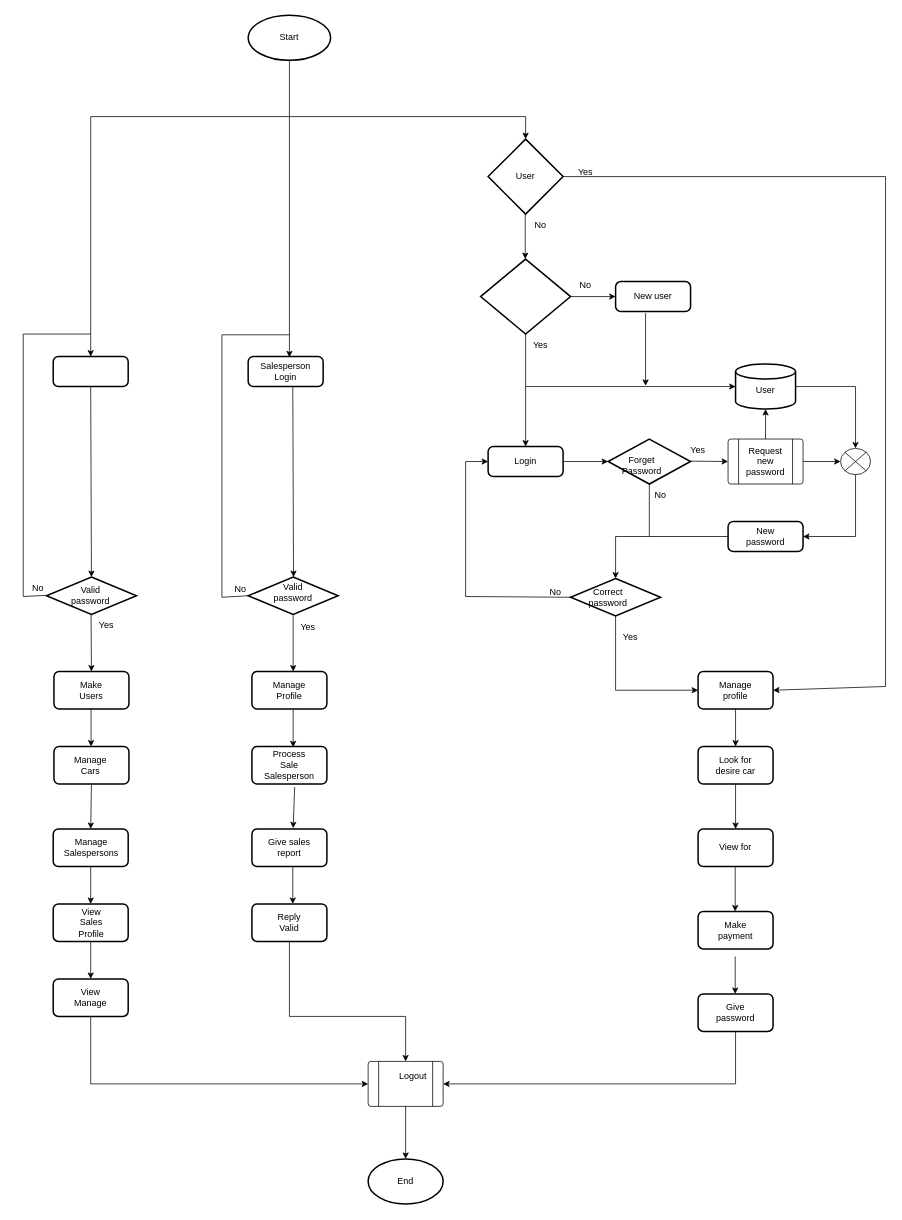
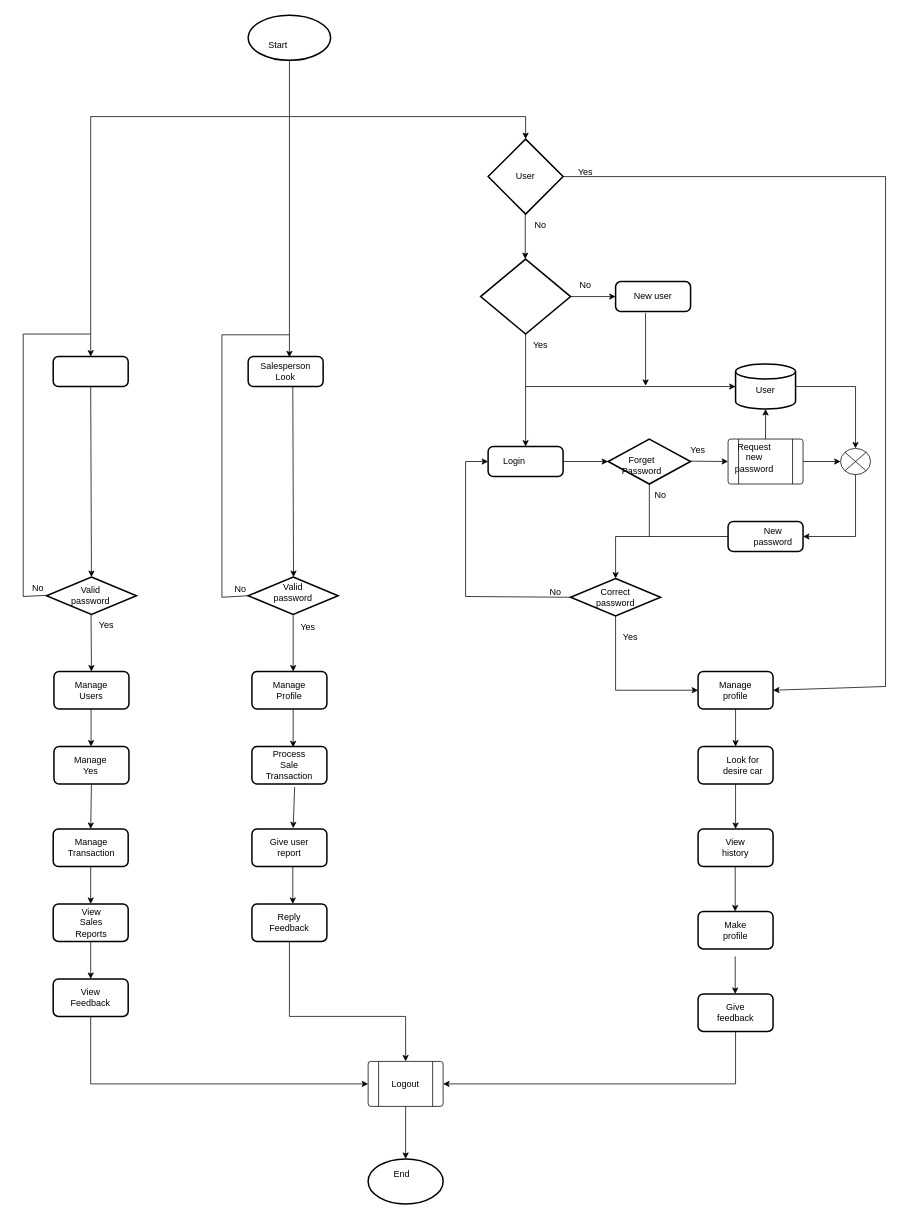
node "Start": moved (289, 38) -> (278, 45)
node "Salesperson Login": label "Salesperson Login" -> "Salesperson Look"
node "Login": moved (525, 462) -> (514, 462)
node "Request new password": moved (765, 462) -> (754, 458)
node "New password": moved (765, 537) -> (773, 537)
node "Correct password": moved (608, 597) -> (615, 597)
node "Make Users": label "Make Users" -> "Manage Users"
node "Manage Cars": label "Manage Cars" -> "Manage Yes"
node "Process Sale Salesperson": label "Process Sale Salesperson" -> "Process Sale Transaction"
node "Look for desire car": moved (735, 765) -> (743, 765)
node "Manage Salespersons": label "Manage Salespersons" -> "Manage Transaction"
node "Give sales report": label "Give sales report" -> "Give user report"
node "View for": label "View for" -> "View history"
node "View Sales Profile": label "View Sales Profile" -> "View Sales Reports"
node "Reply Valid": label "Reply Valid" -> "Reply Feedback"
node "Make payment": label "Make payment" -> "Make profile"
node "View Manage": label "View Manage" -> "View Feedback"
node "Give password": label "Give password" -> "Give feedback"
node "Logout": moved (413, 1077) -> (405, 1084)
node "End": moved (405, 1182) -> (402, 1174)
